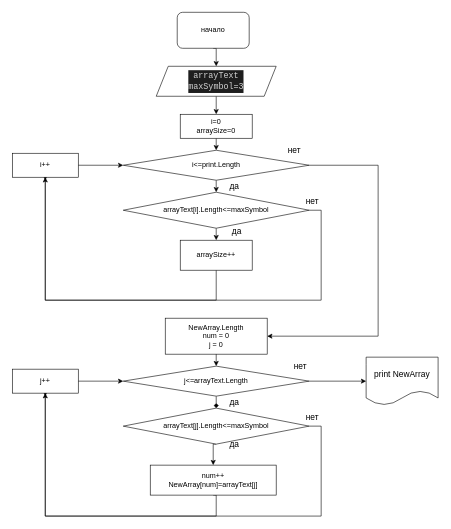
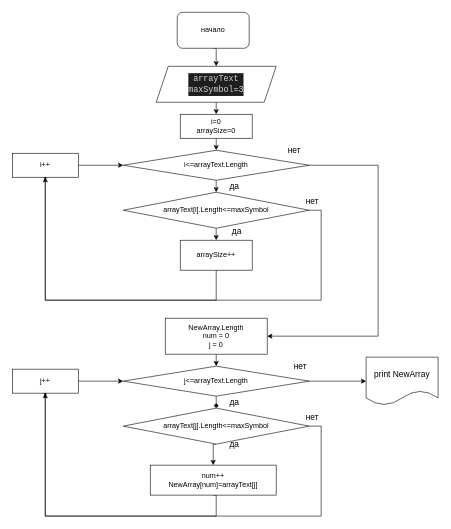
node "arrayText maxSymbol=3": size 120x30 -> 120x36
node "i<=print.Length": label "i<=print.Length" -> "i<=arrayText.Length"
